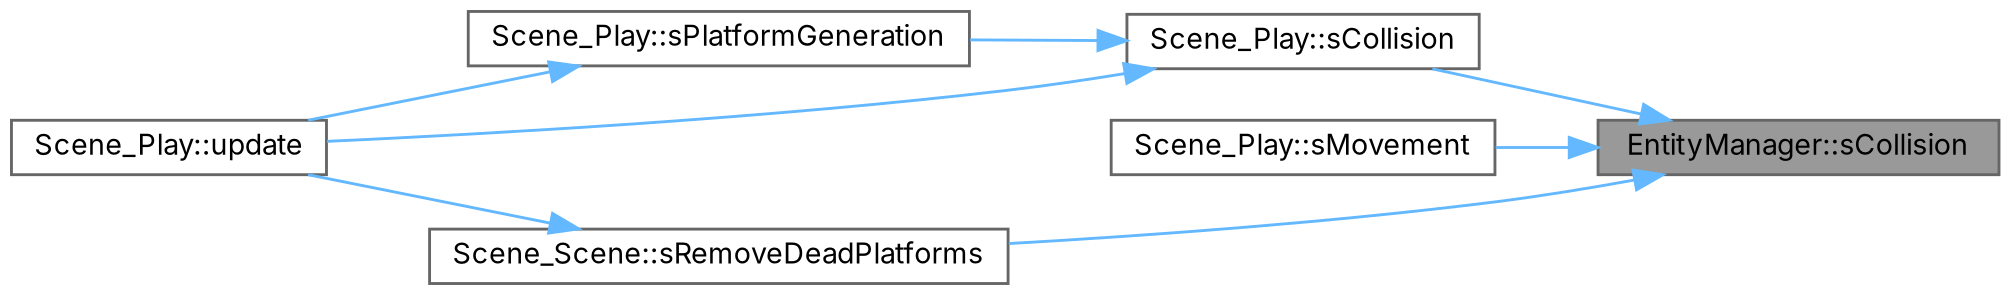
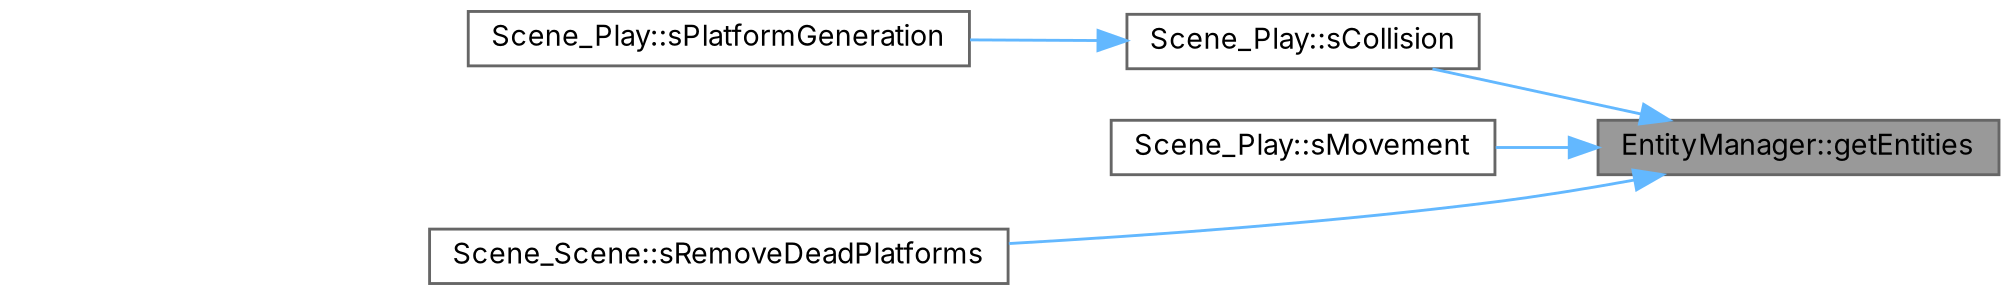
node "Scene_Play::update": removed
node "EntityManager::sCollision": label "EntityManager::sCollision" -> "EntityManager::getEntities"
